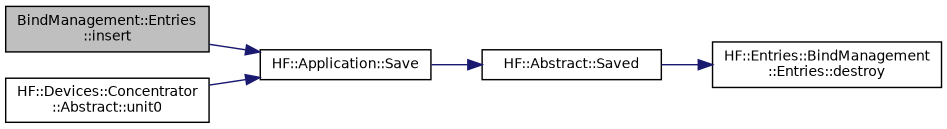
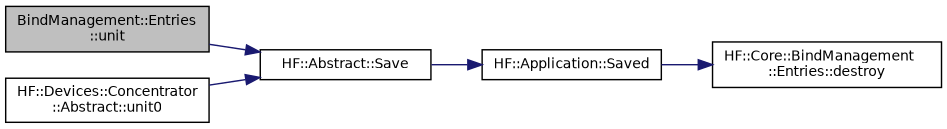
node "BindManagement::Entries ::insert": label "BindManagement::Entries ::insert" -> "BindManagement::Entries ::unit"
node "HF::Application::Save": label "HF::Application::Save" -> "HF::Abstract::Save"
node "HF::Abstract::Saved": label "HF::Abstract::Saved" -> "HF::Application::Saved"
node "HF::Entries::BindManagement ::Entries::destroy": label "HF::Entries::BindManagement ::Entries::destroy" -> "HF::Core::BindManagement ::Entries::destroy"
